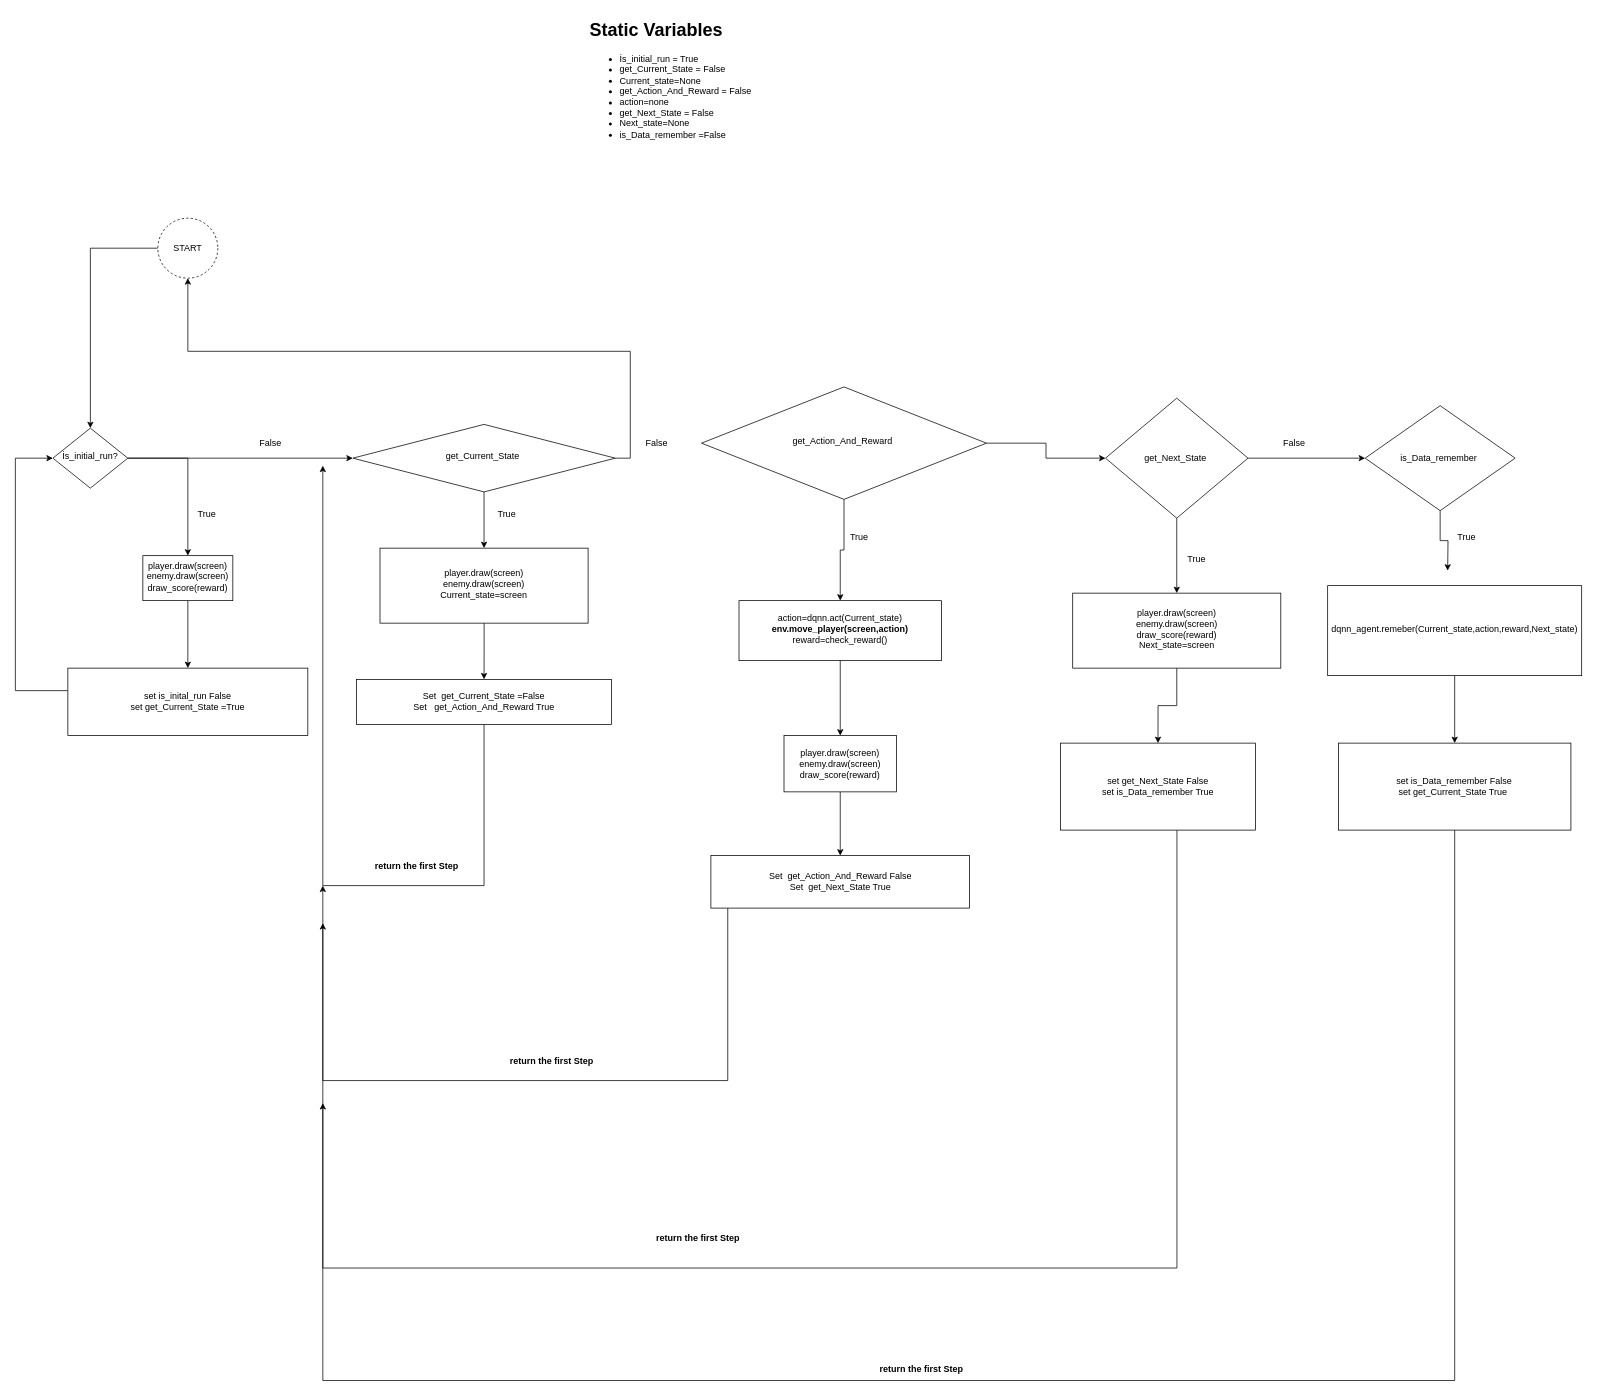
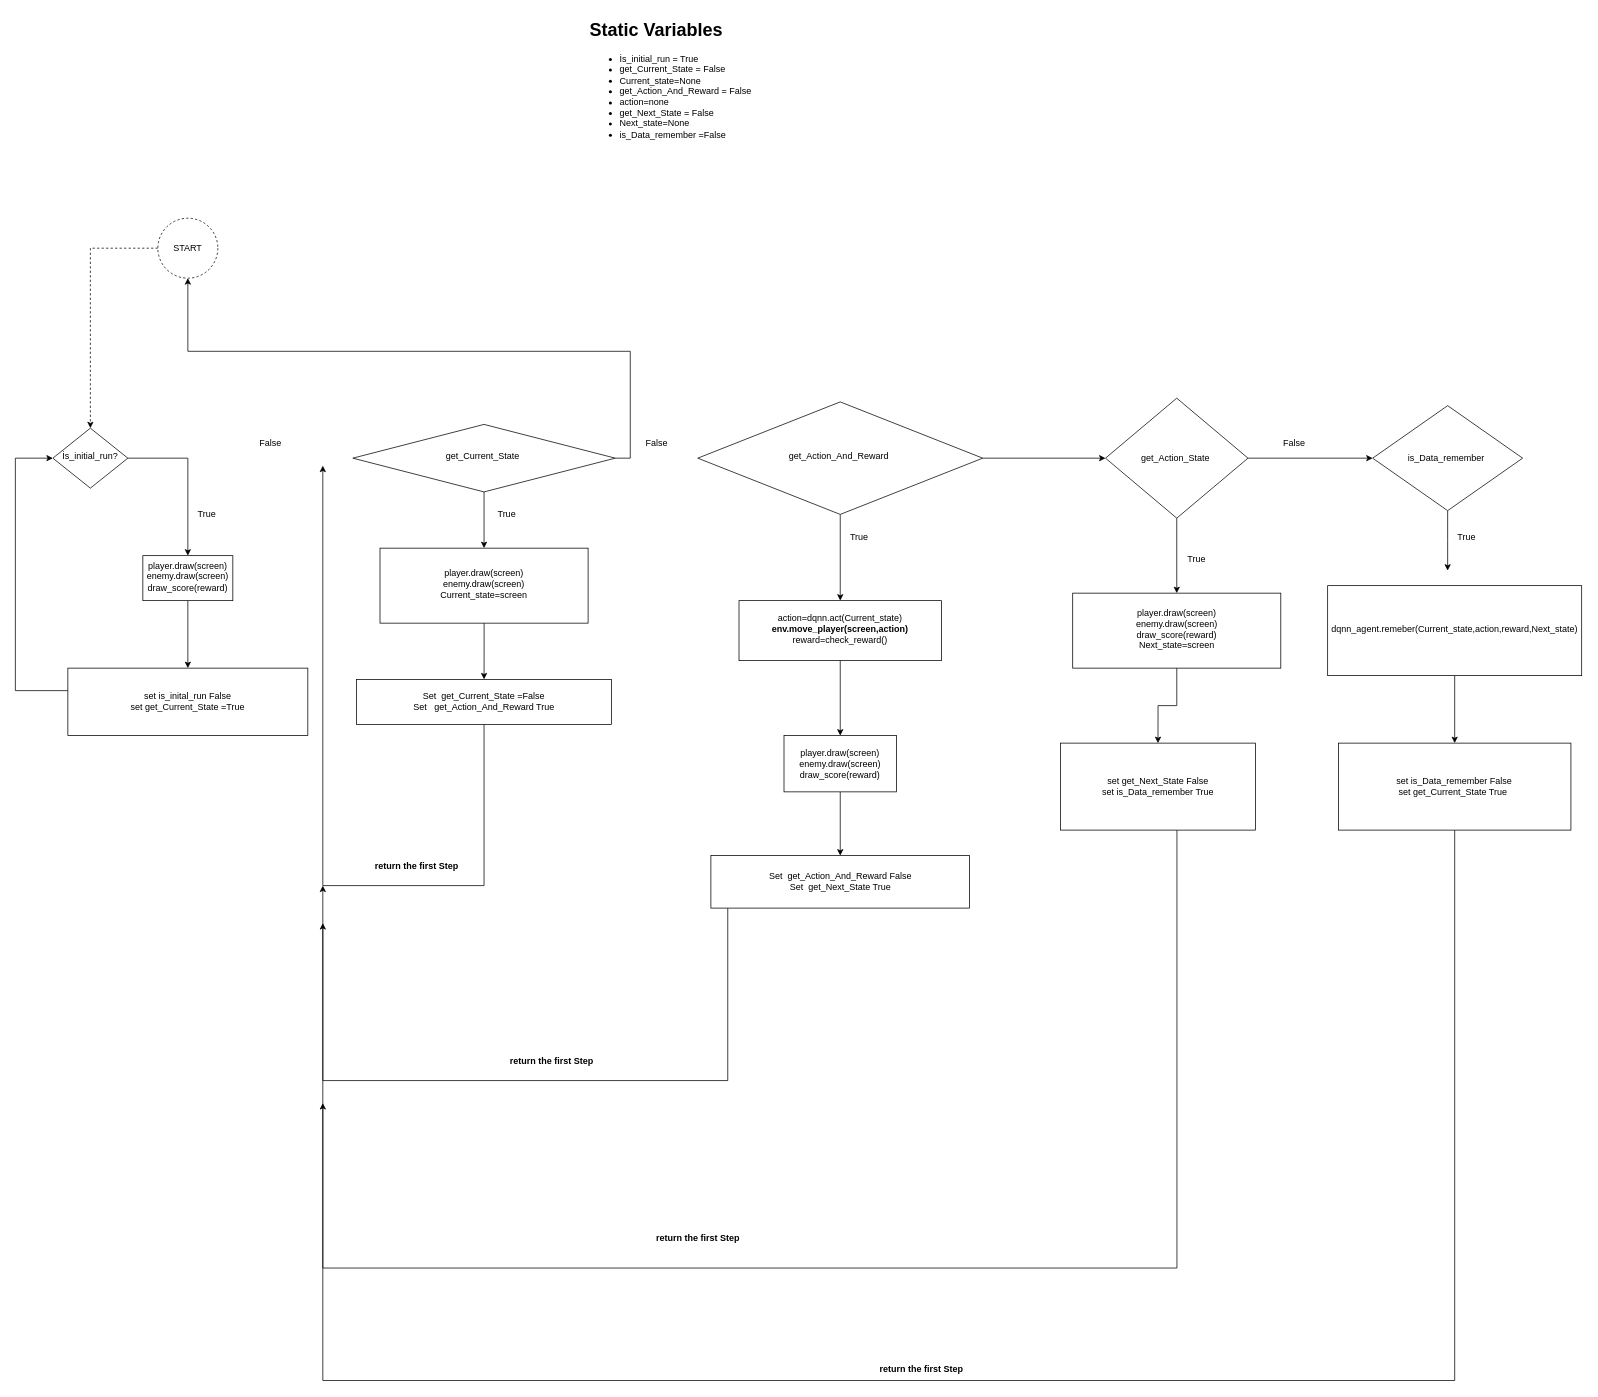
edge "START" -> "İs_initial_run?": style solid -> dashed
node "get_Action_And_Reward": moved (844, 443) -> (840, 458)
edge "İs_initial_run?" -> "get_Current_State": removed
node "get_Next_State": label "get_Next_State" -> "get_Action_State"
node "is_Data_remember": moved (1440, 458) -> (1448, 458)
